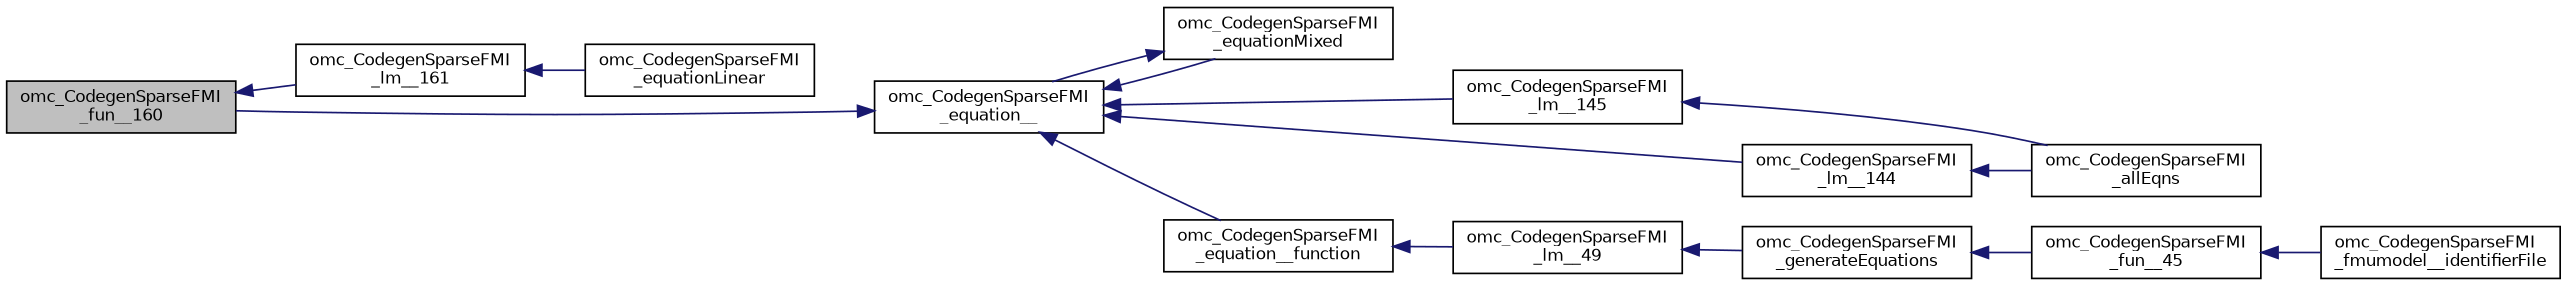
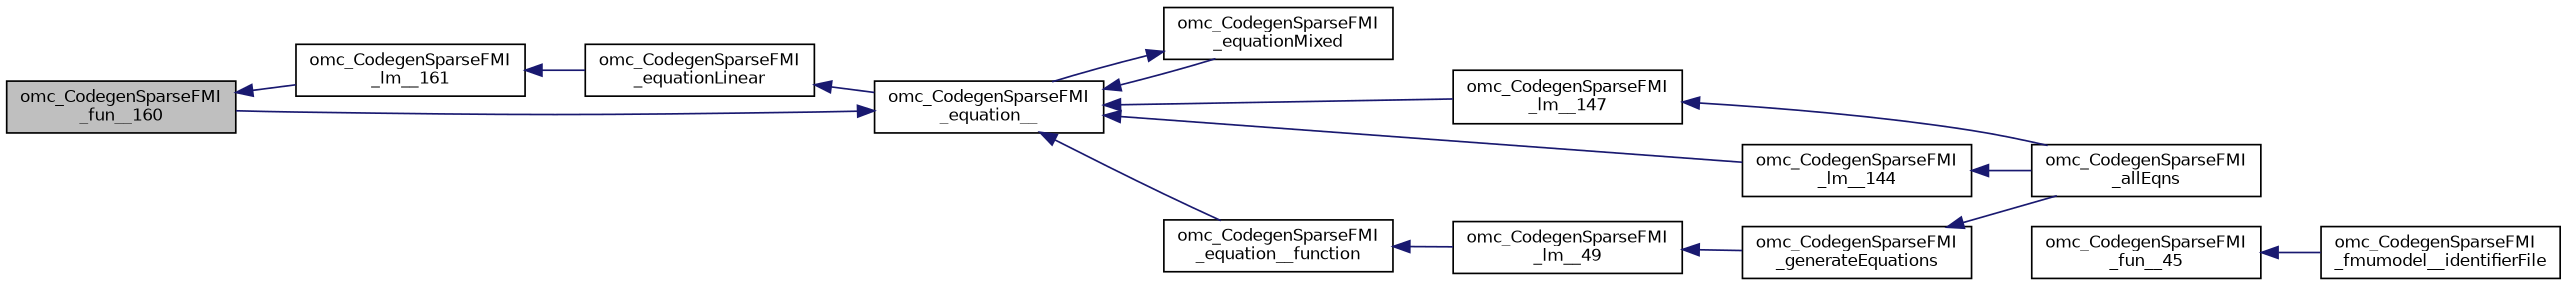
edge "omc_CodegenSparseFMI _equation__" -> "omc_CodegenSparseFMI _equationLinear": added
node "omc_CodegenSparseFMI _lm__145": label "omc_CodegenSparseFMI _lm__145" -> "omc_CodegenSparseFMI _lm__147"
edge "omc_CodegenSparseFMI _fun__45" -> "omc_CodegenSparseFMI _generateEquations": now "omc_CodegenSparseFMI _allEqns" -> "omc_CodegenSparseFMI _generateEquations"
